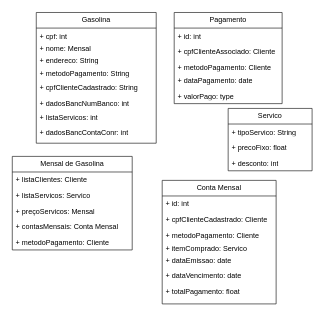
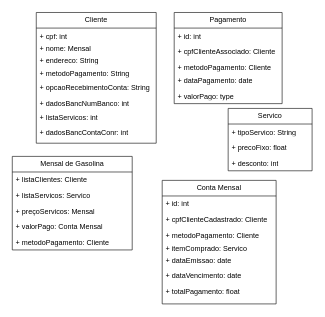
node "Gasolina": label "Gasolina" -> "Cliente"
node "+ cpfClienteCadastrado: String": label "+ cpfClienteCadastrado: String" -> "+ opcaoRecebimentoConta: String"
node "+ contasMensais: Conta Mensal": label "+ contasMensais: Conta Mensal" -> "+ valorPago: Conta Mensal"
